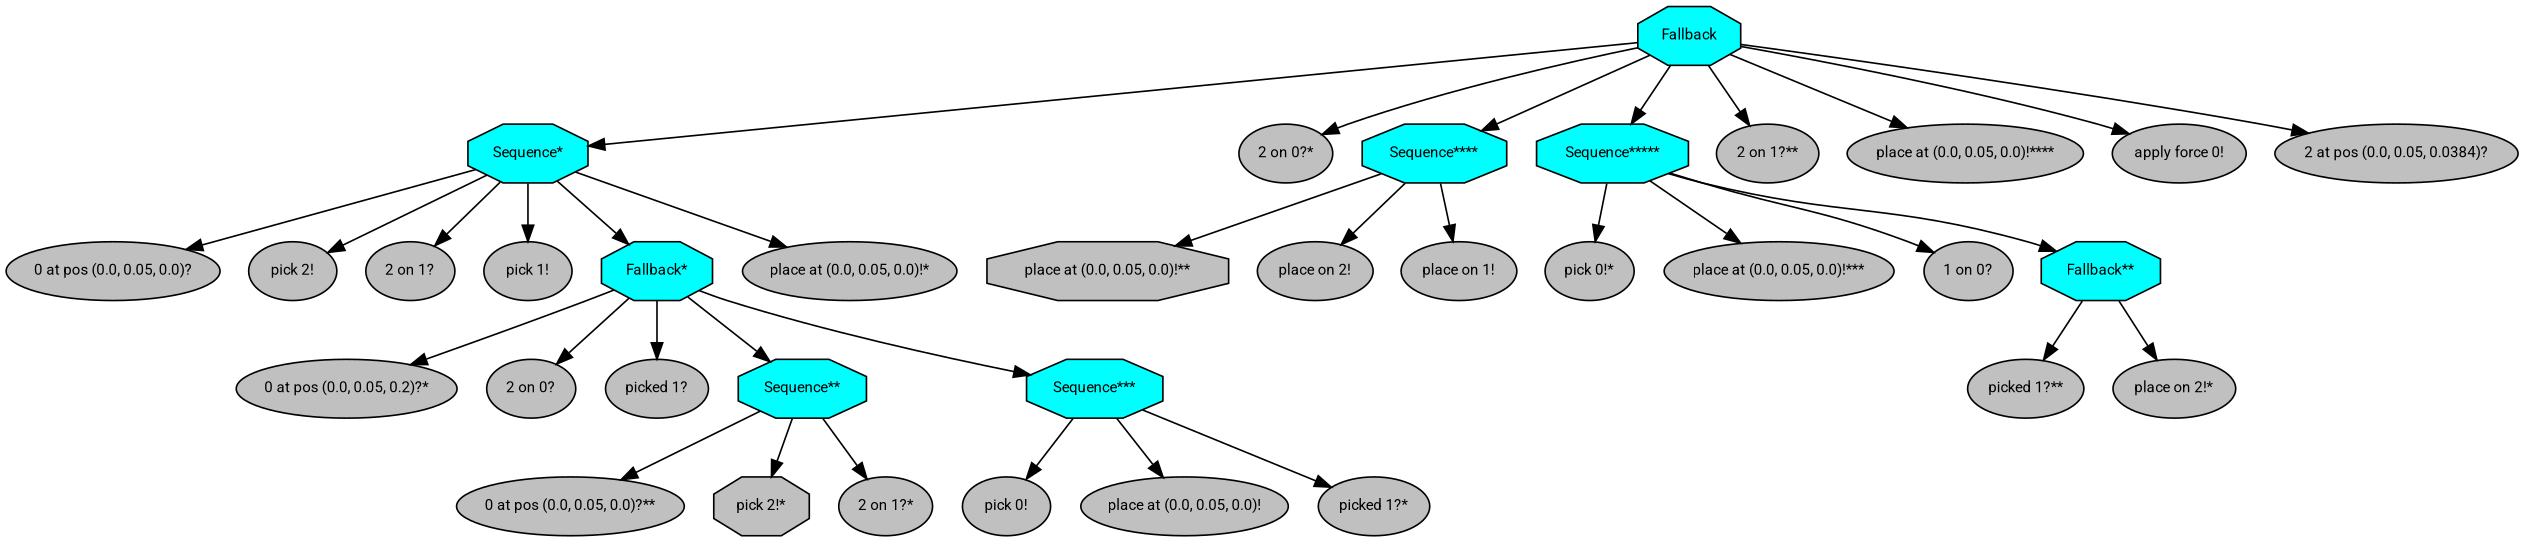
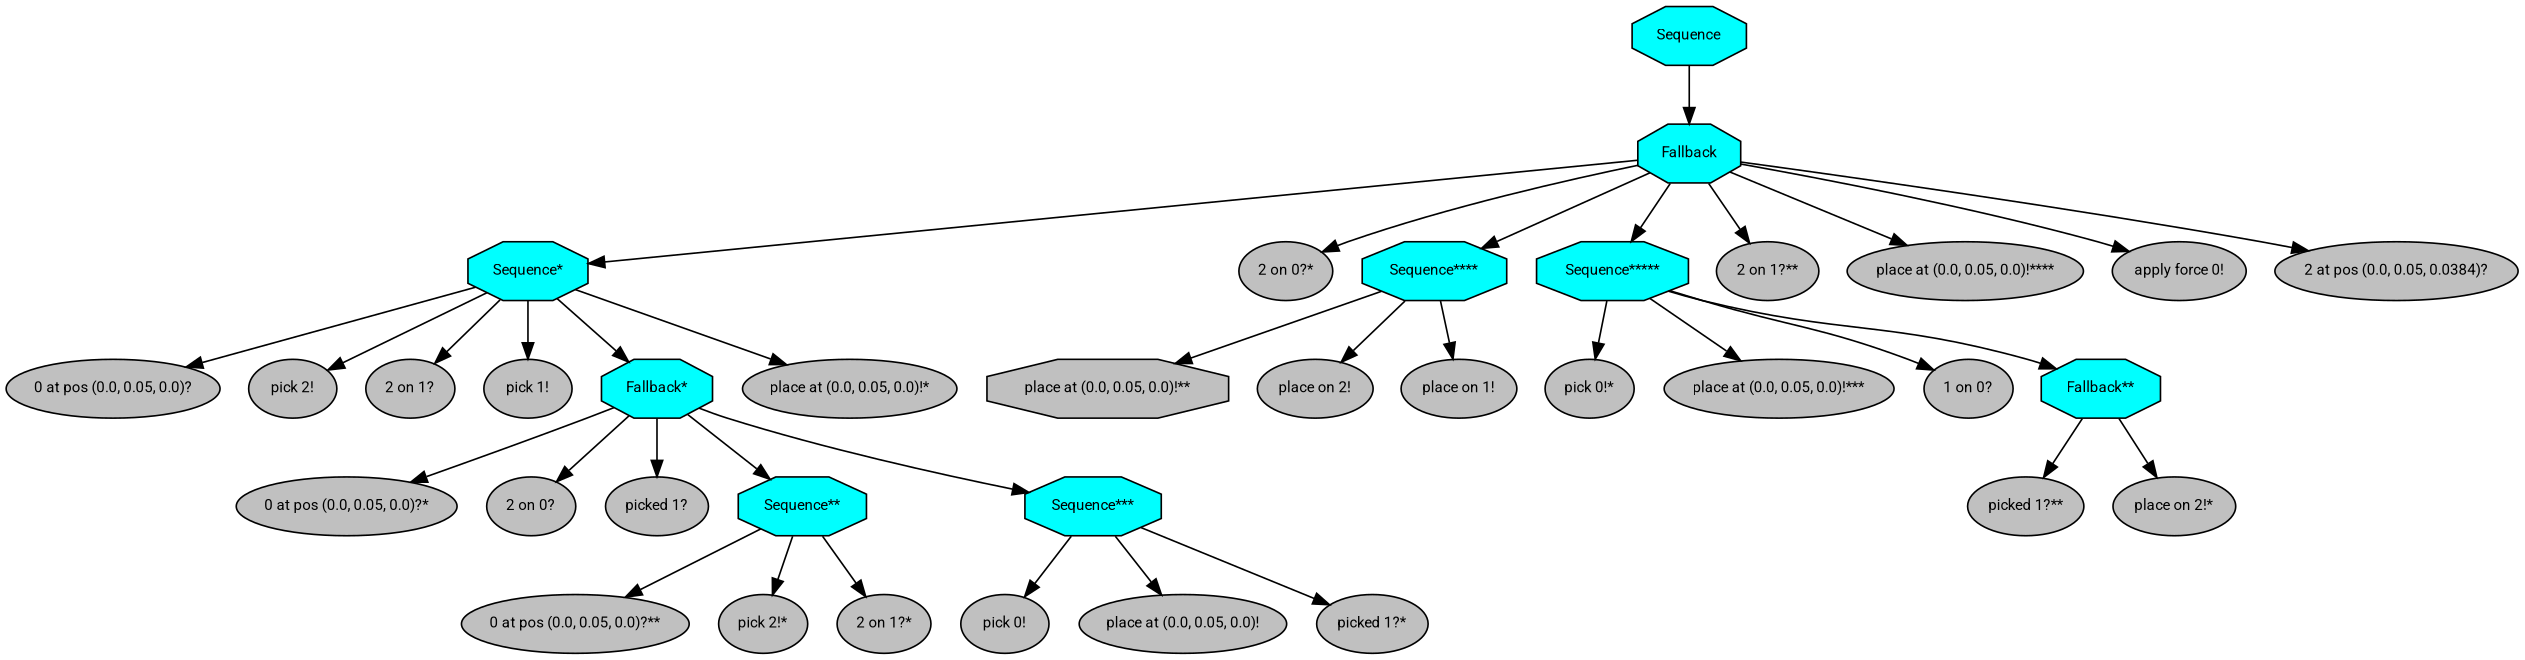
node "Sequence": added
node "0 at pos (0.0, 0.05, 0.2)?*": label "0 at pos (0.0, 0.05, 0.2)?*" -> "0 at pos (0.0, 0.05, 0.0)?*"
node "pick 2!*": shape octagon -> ellipse
